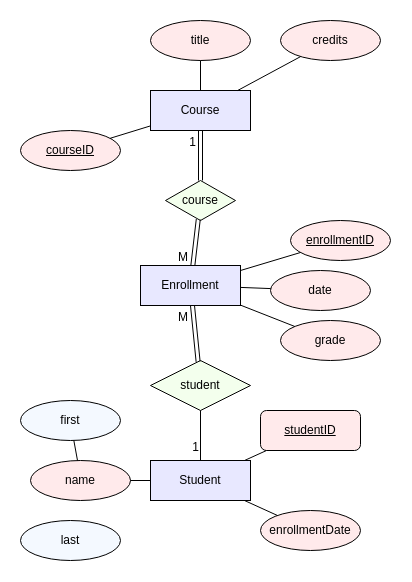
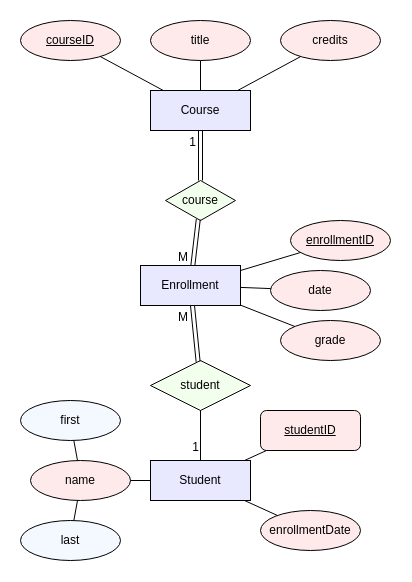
node "courseID": moved (71, 151) -> (71, 41)
edge "name" -- "last": added
